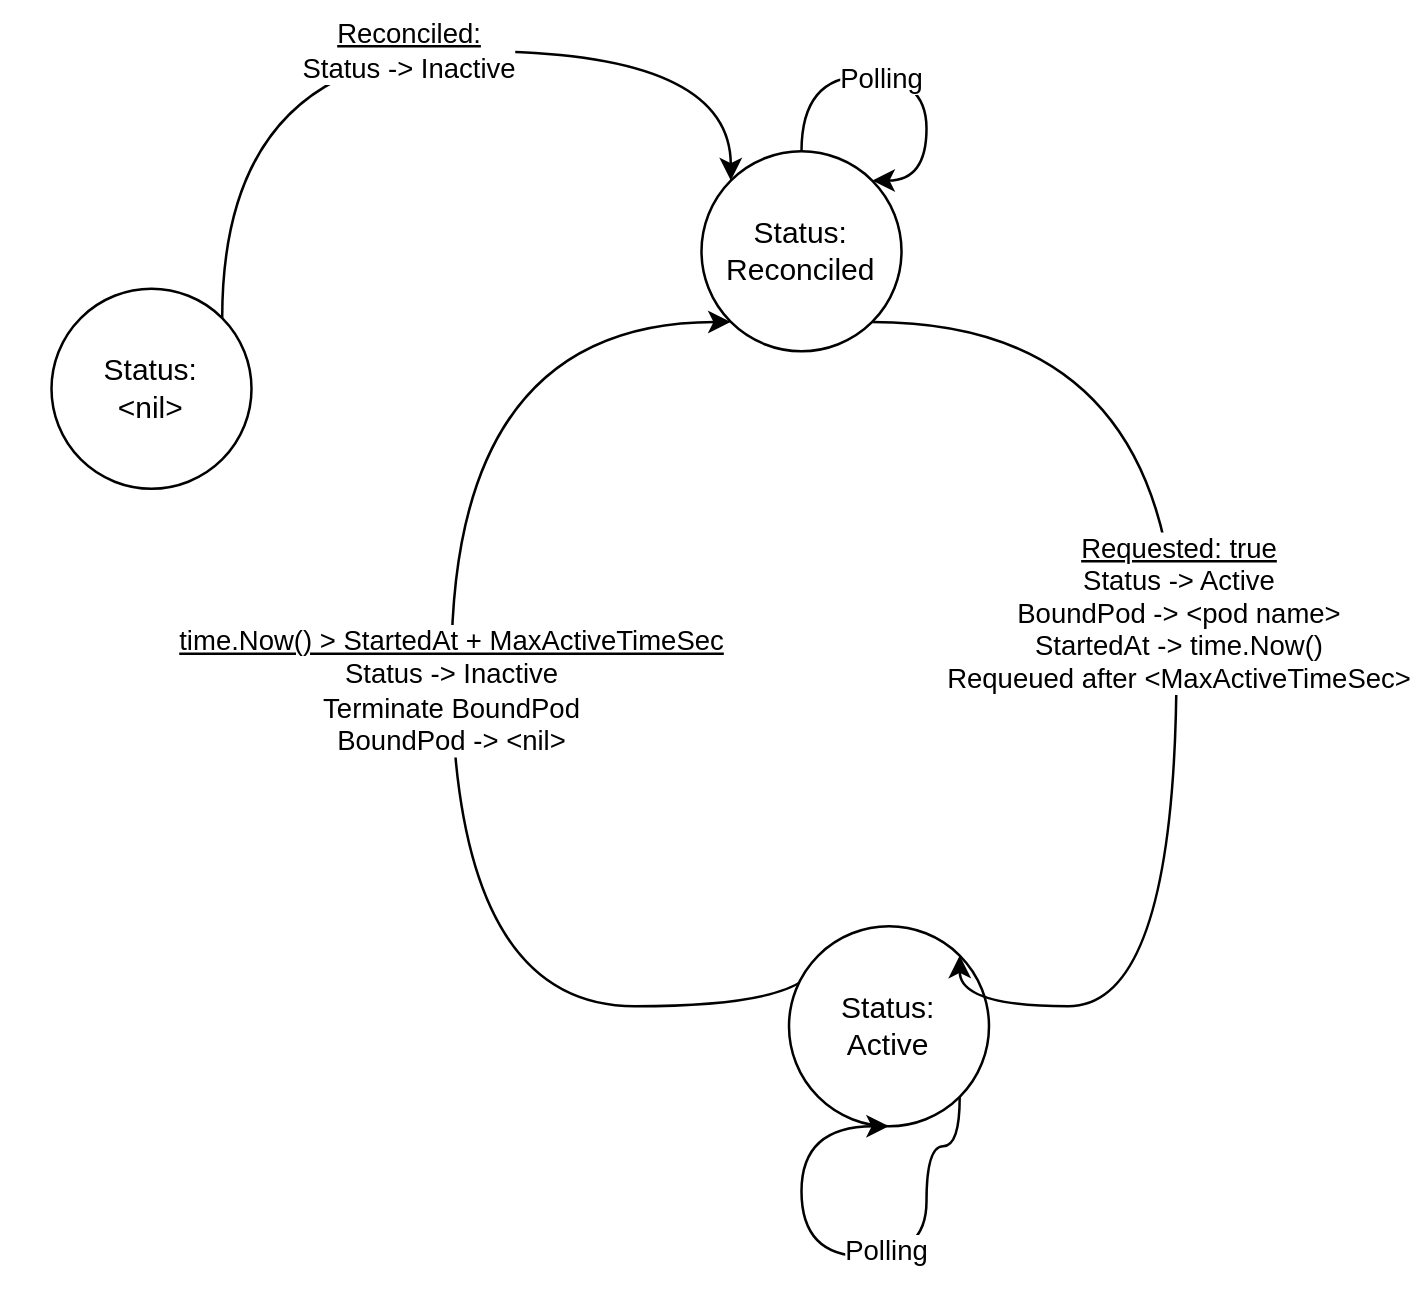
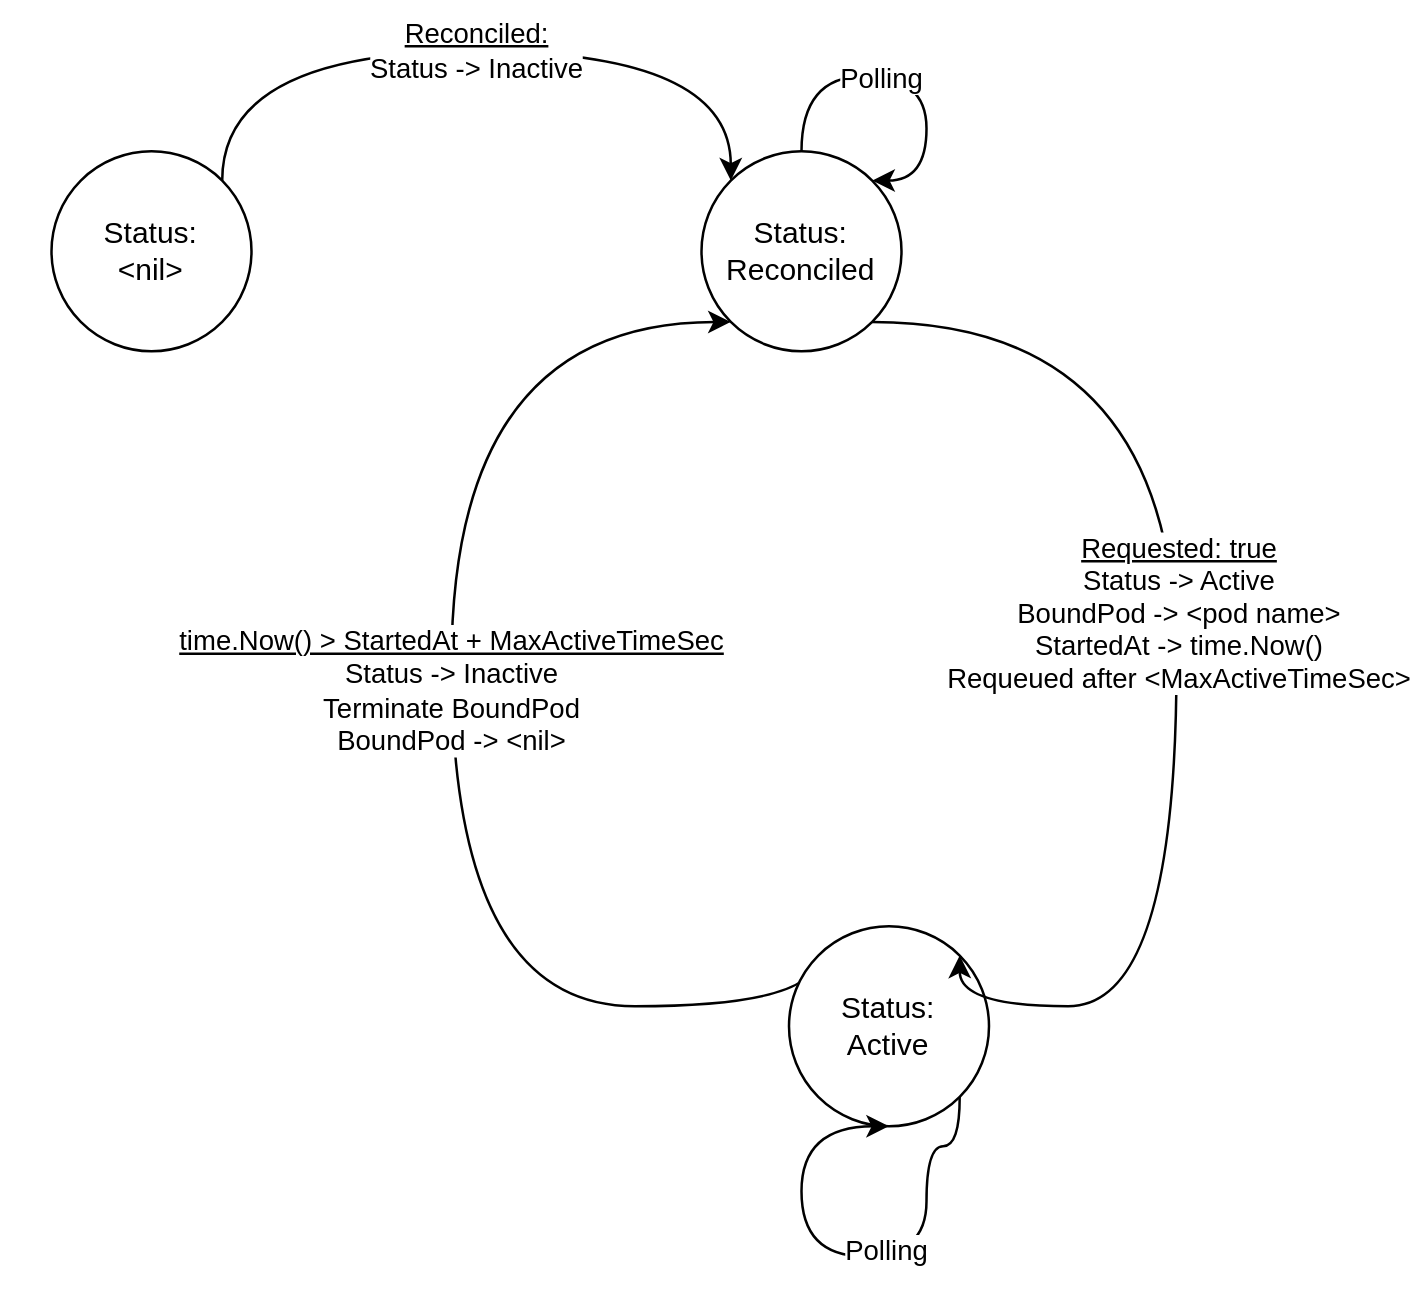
node "Status: <nil>": moved (151, 389) -> (151, 251)
